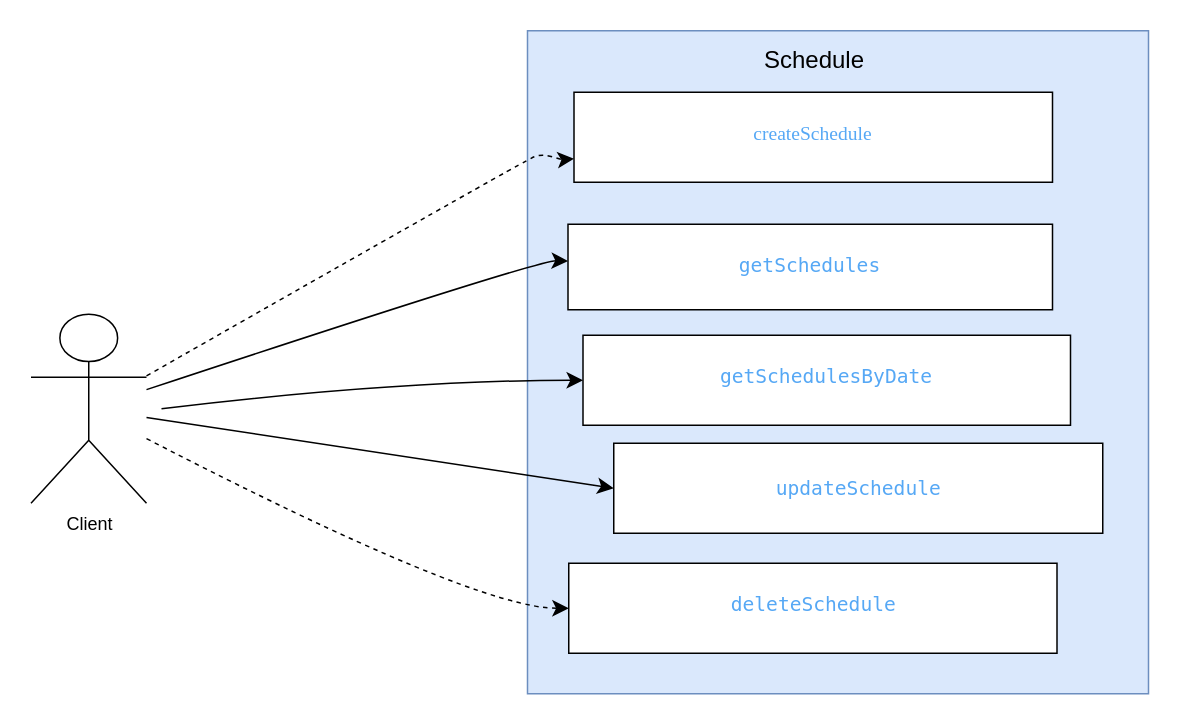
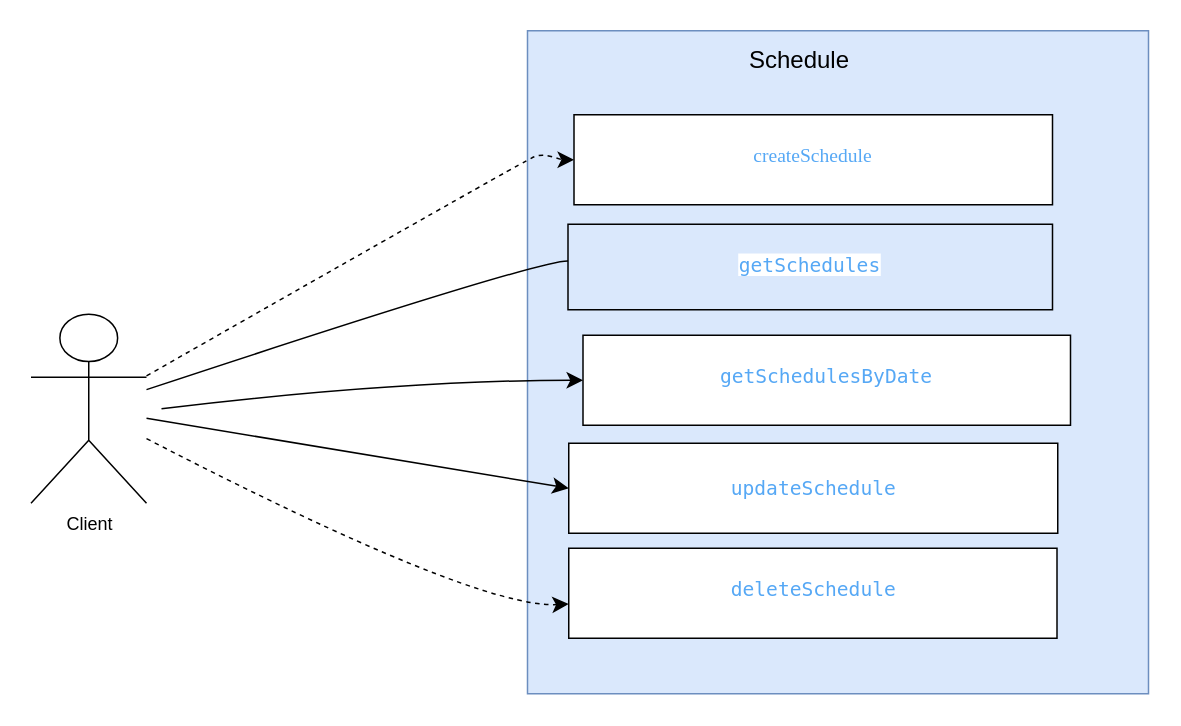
node "Schedule": moved (813, 59) -> (798, 59)
node "createSchedule": moved (813, 137) -> (813, 160)
node "getSchedules": fillcolor #ffffff -> #dae8fc
edge "Client" -> "getSchedules": arrowhead classic -> none
node "updateSchedule": moved (858, 488) -> (813, 488)
node "deleteSchedule": moved (813, 608) -> (813, 593)
